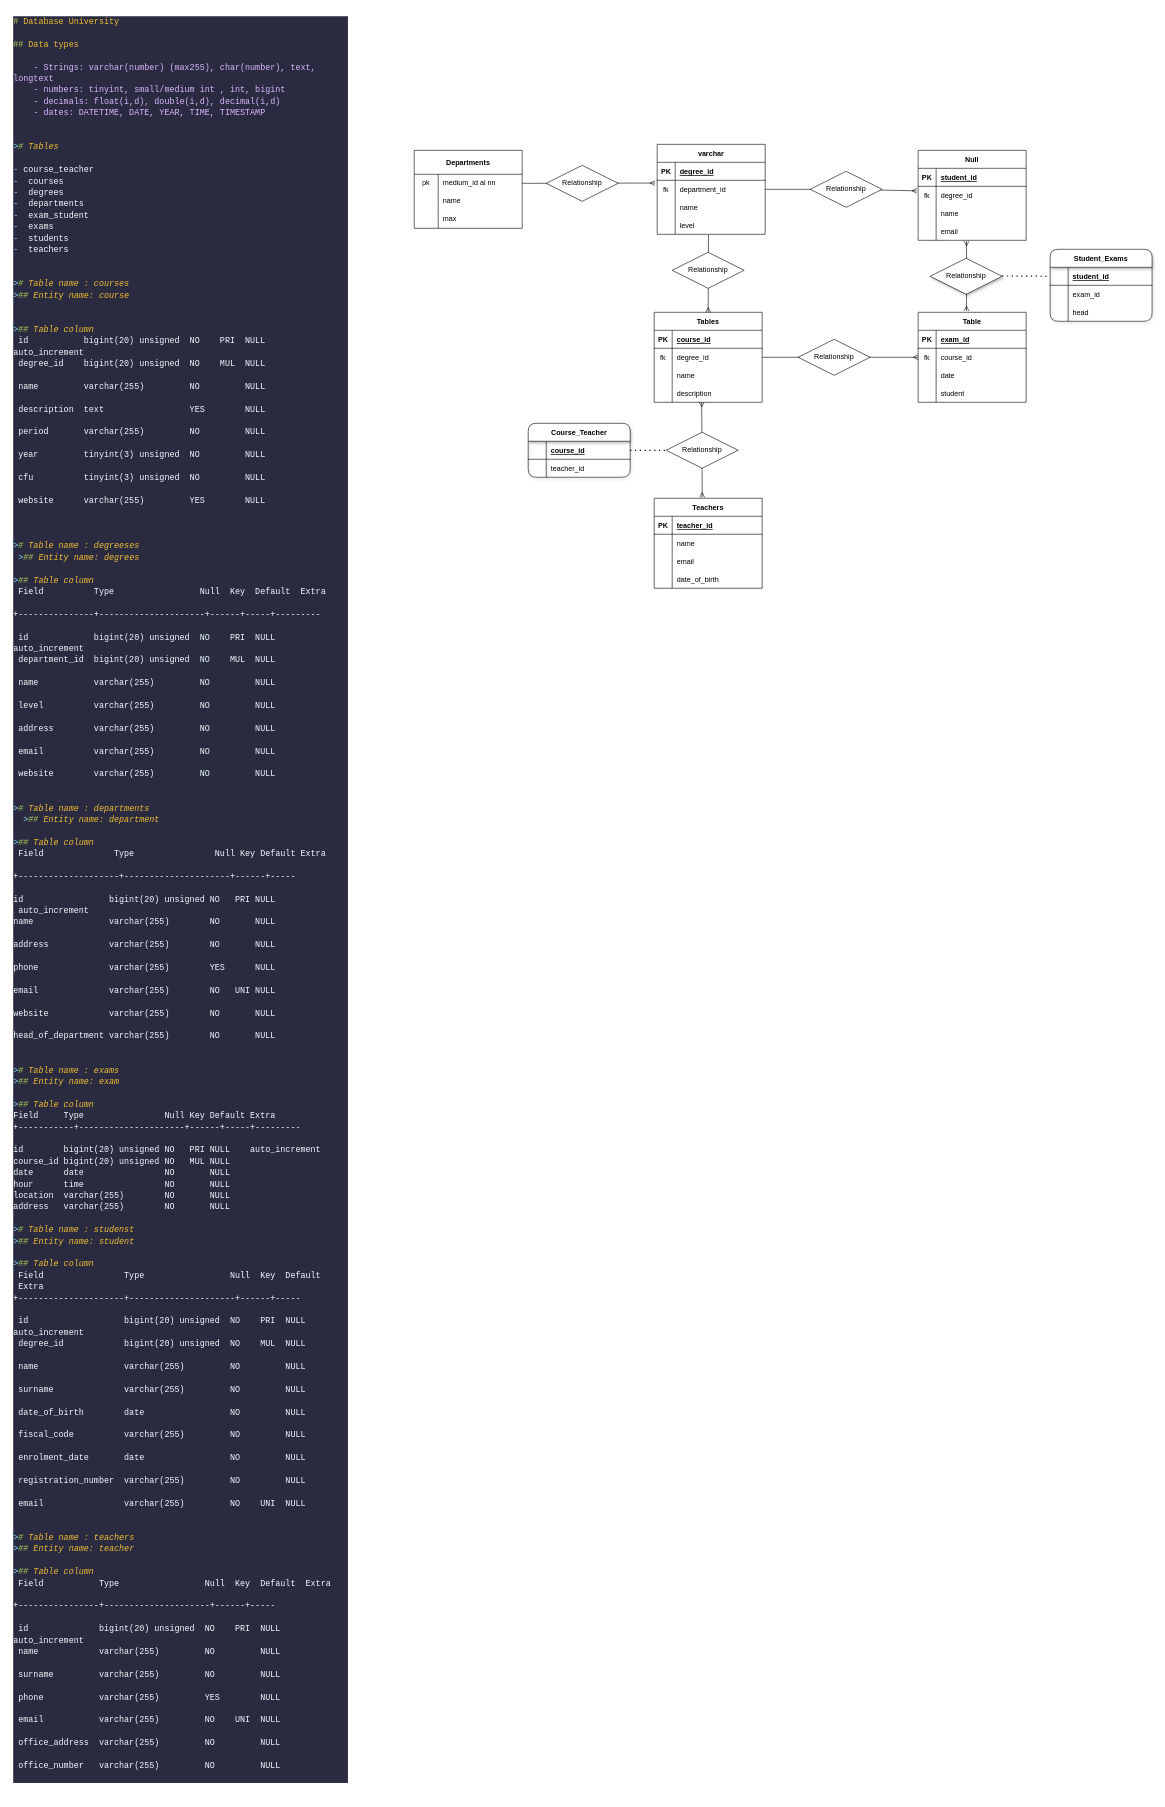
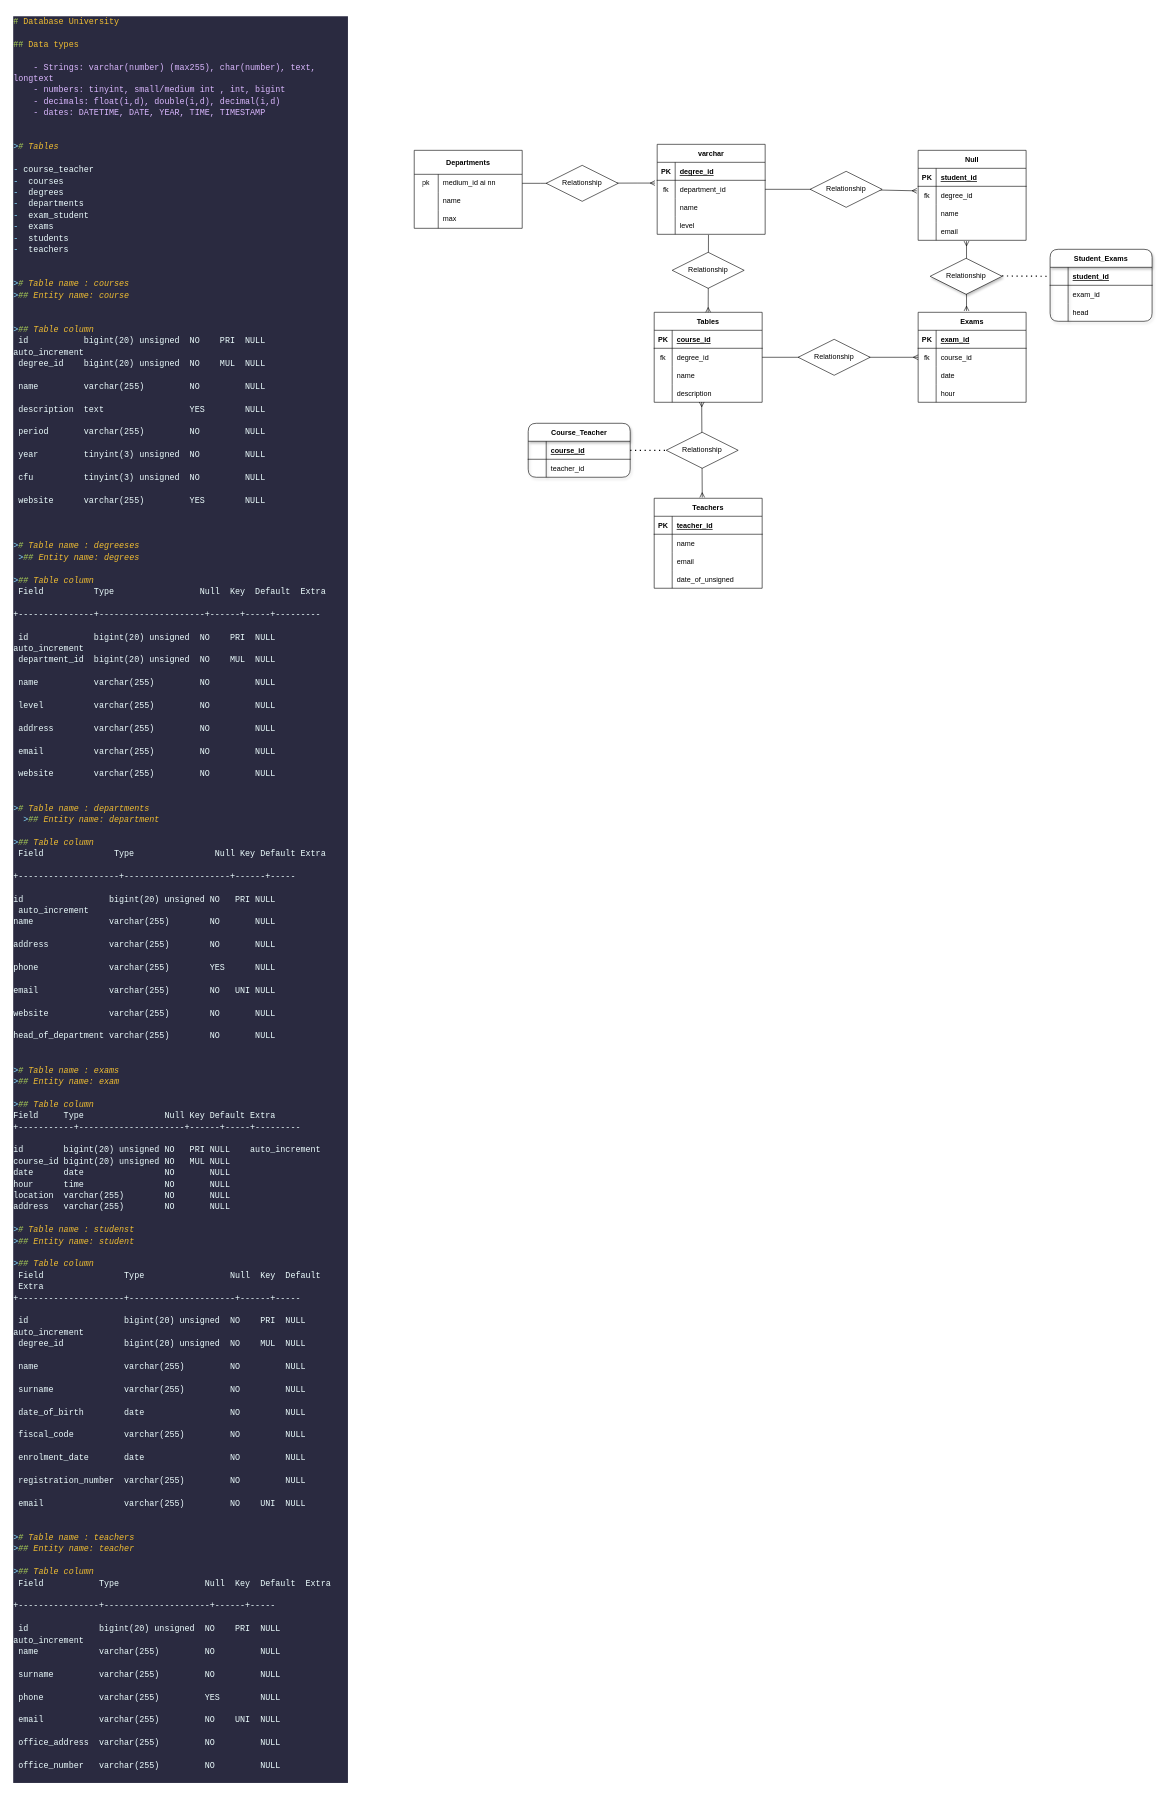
node "Table": label "Table" -> "Exams"
node "student": label "student" -> "hour"
node "date_of_birth": label "date_of_birth" -> "date_of_unsigned"
